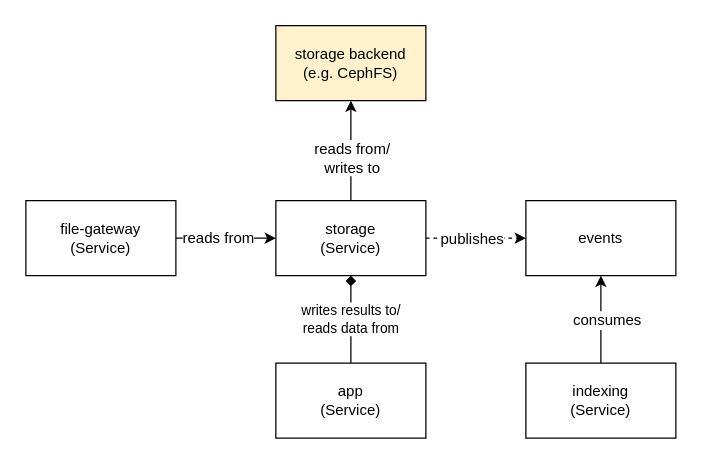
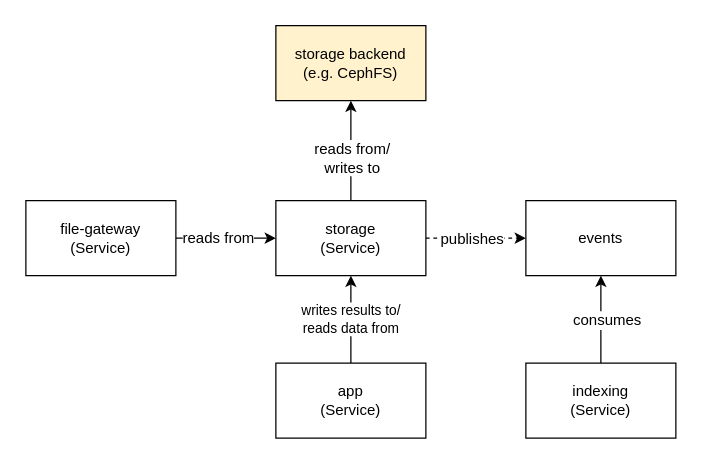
edge "app (Service)" -> "storage (Service)": arrowhead diamond -> classic
